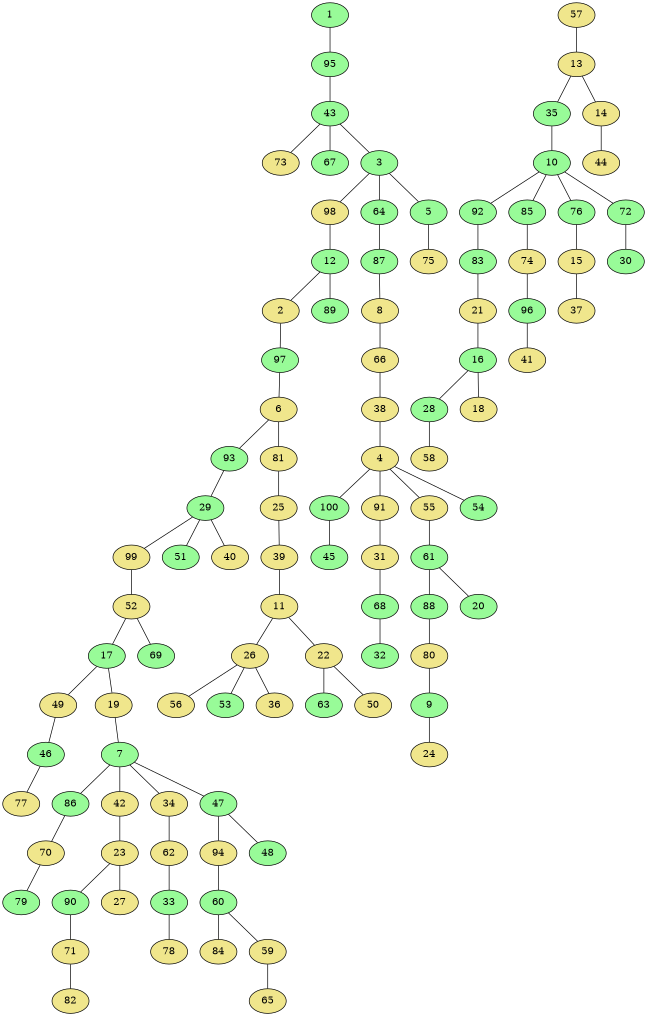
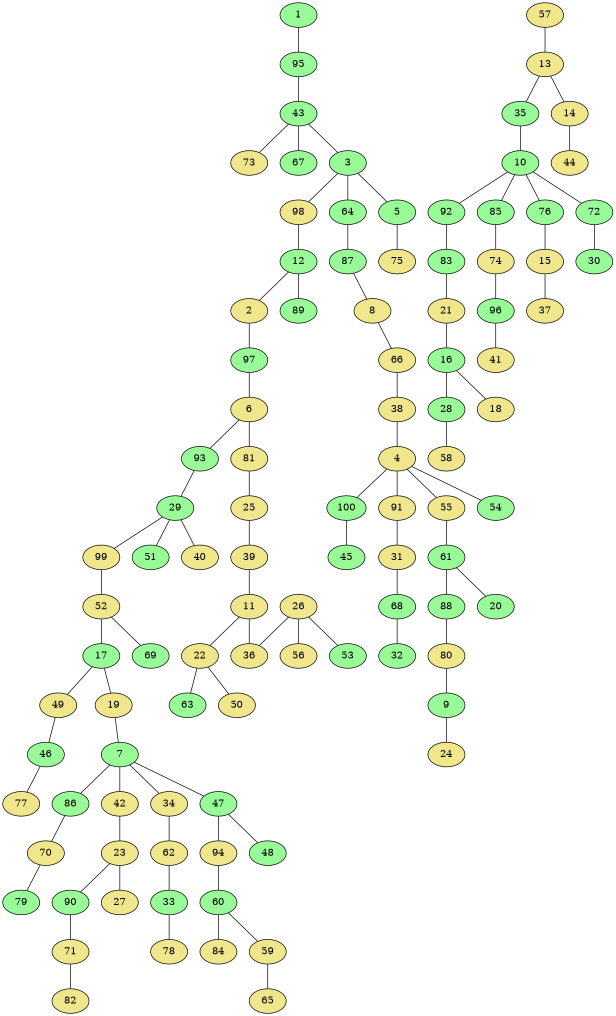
edge "11" -- "26": now "11" -- "36"
